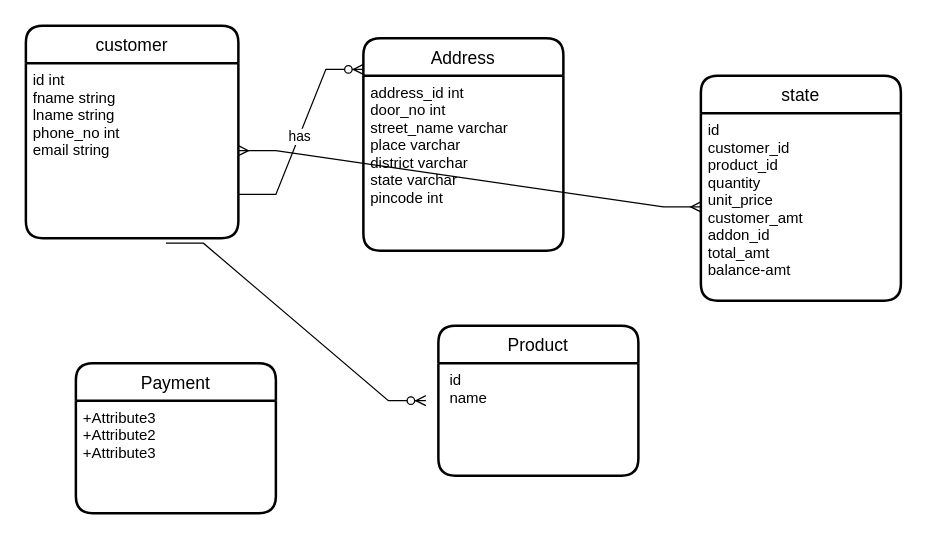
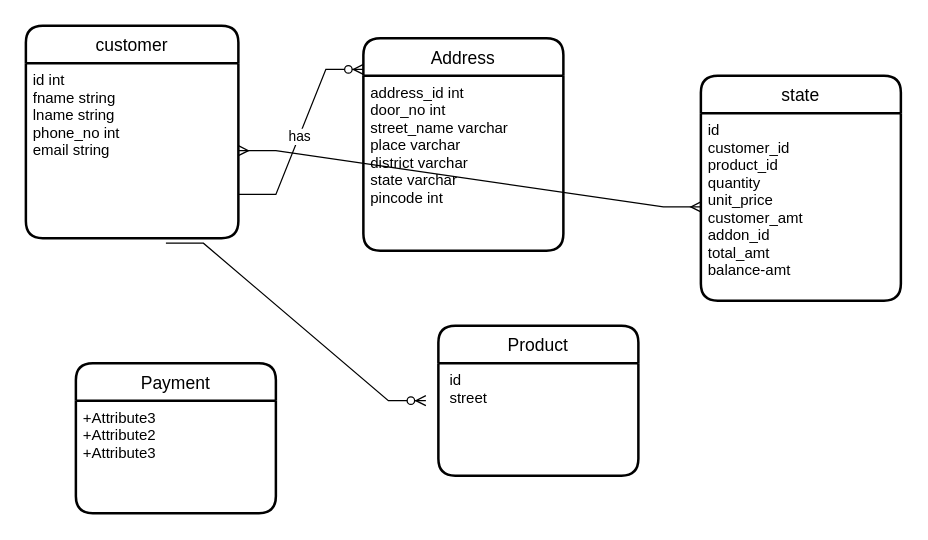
node "id name": label "id name" -> "id street"
